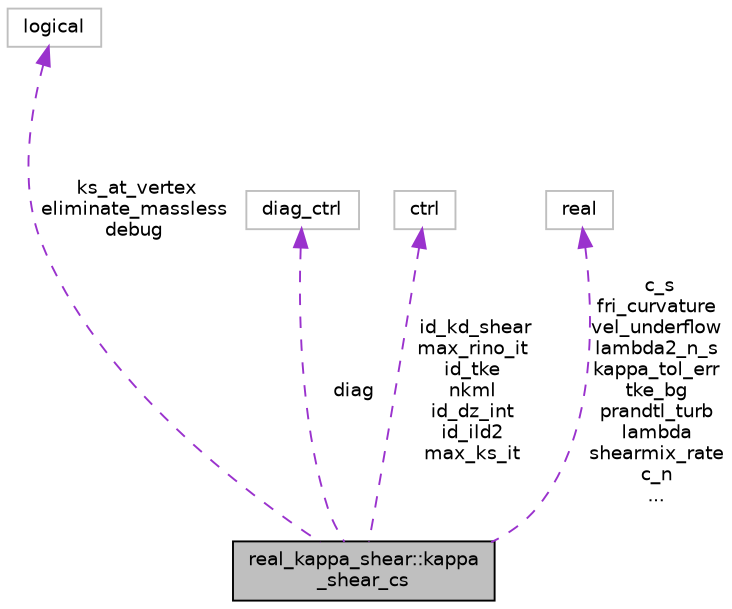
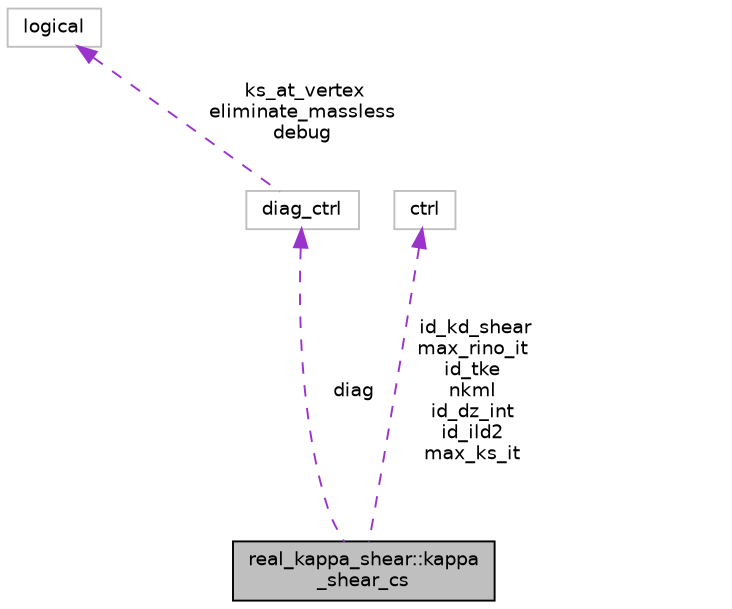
node "real": removed
edge "real_kappa_shear::kappa _shear_cs" -> "logical": now "diag_ctrl" -> "logical"
